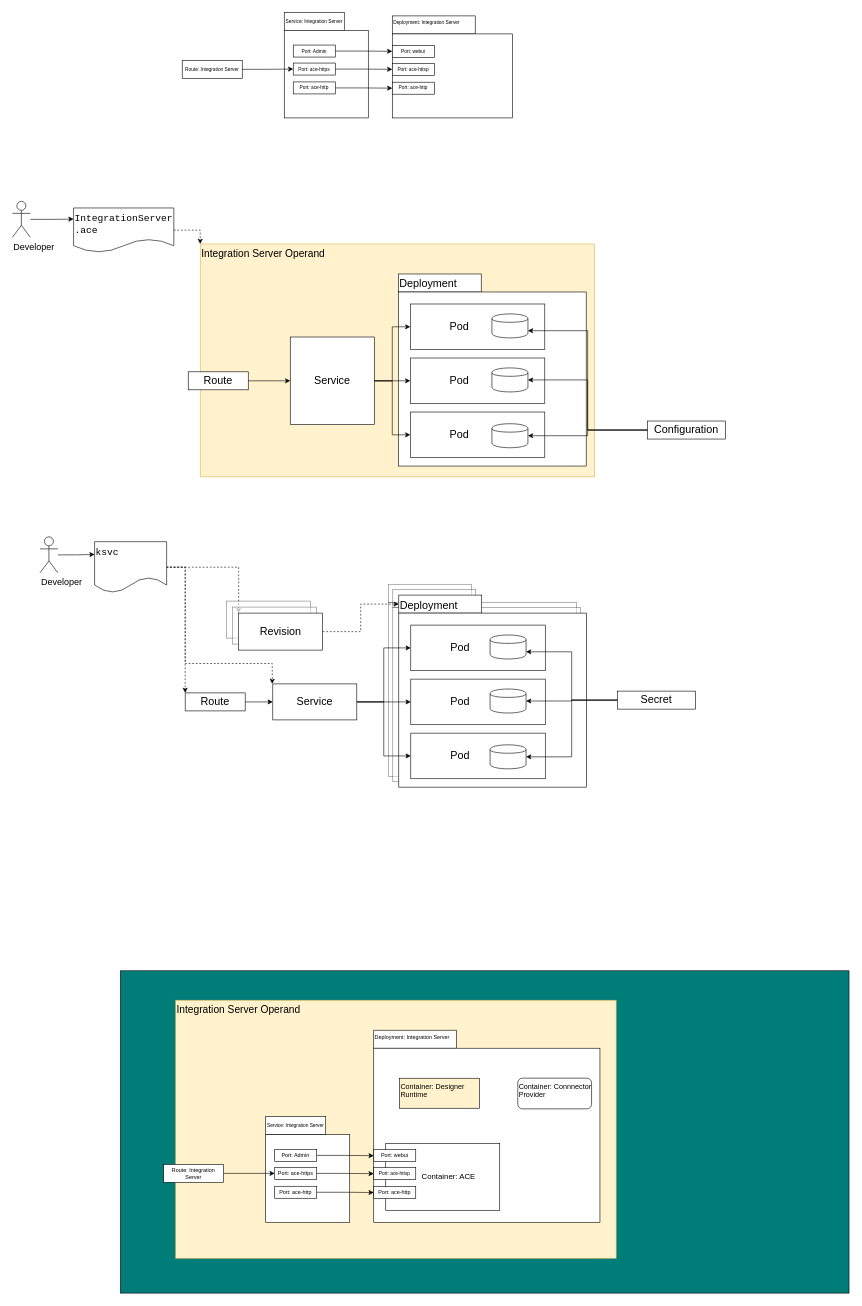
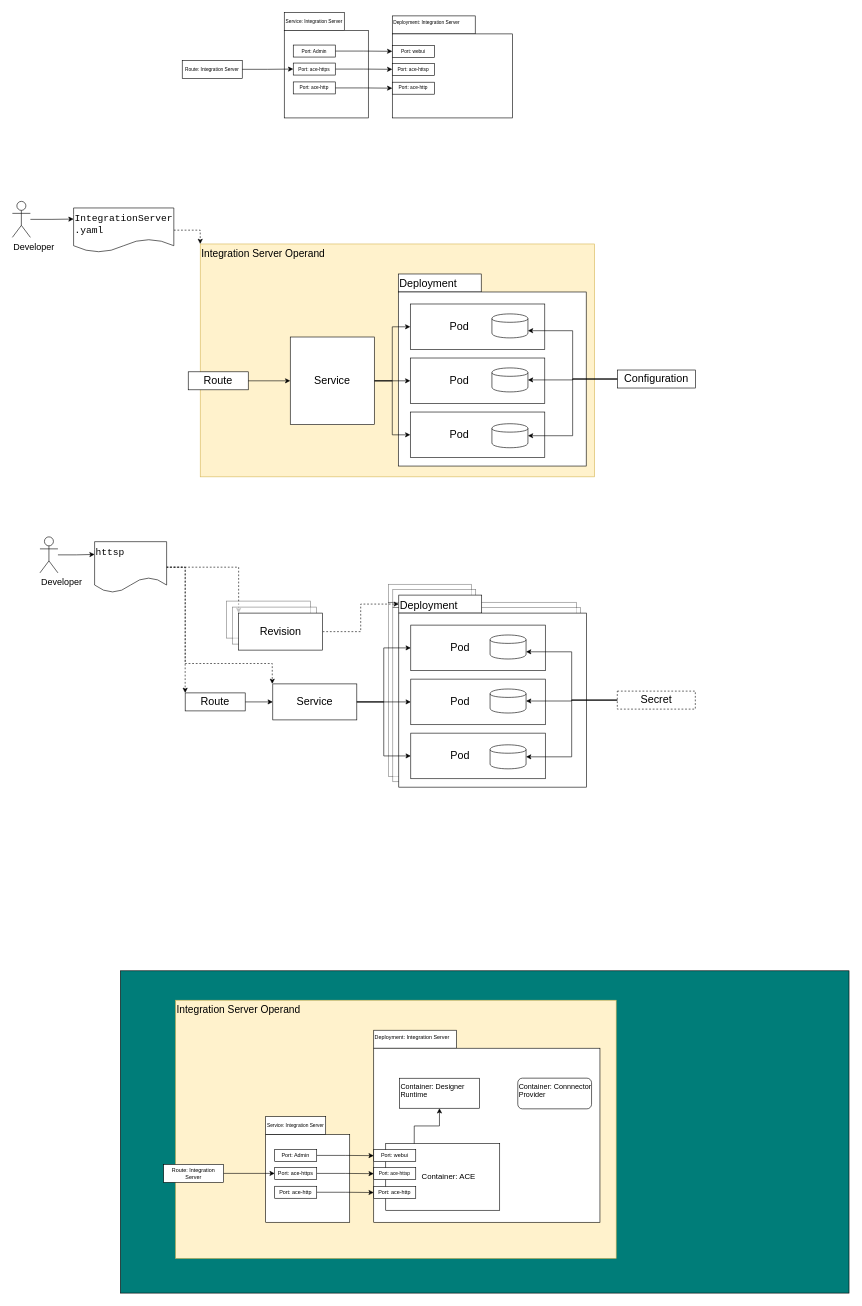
node "IntegrationServer .ace": label "IntegrationServer .ace" -> "IntegrationServer .yaml"
node "Configuration": moved (686, 430) -> (656, 379)
node "ksvc": label "ksvc" -> "httsp"
node "Secret": style solid -> dashed
node "Container: Designer Runtime": fillcolor #fff2cc -> #ffffff
edge "Container: ACE" -> "Container: Designer Runtime": added
